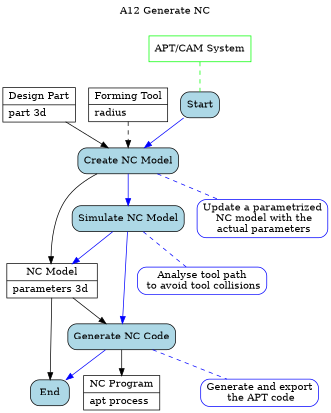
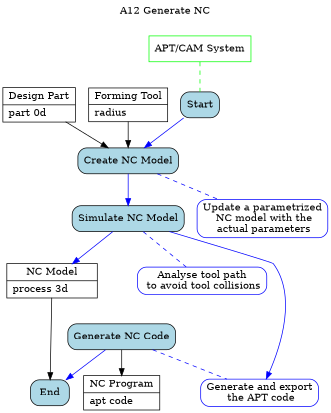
node "Design Part": text "part 3d" -> "part 0d"
edge "Forming Tool" -> "Create NC Model": style dashed -> solid
edge "Create NC Model" -> "NC Model": removed
edge "Simulate NC Model" -> "Generate NC Code": now "Simulate NC Model" -> "Generate and export the APT code"
node "NC Model": text "parameters 3d" -> "process 3d"
edge "NC Model" -> "Generate NC Code": removed
node "NC Program": text "apt process" -> "apt code"
